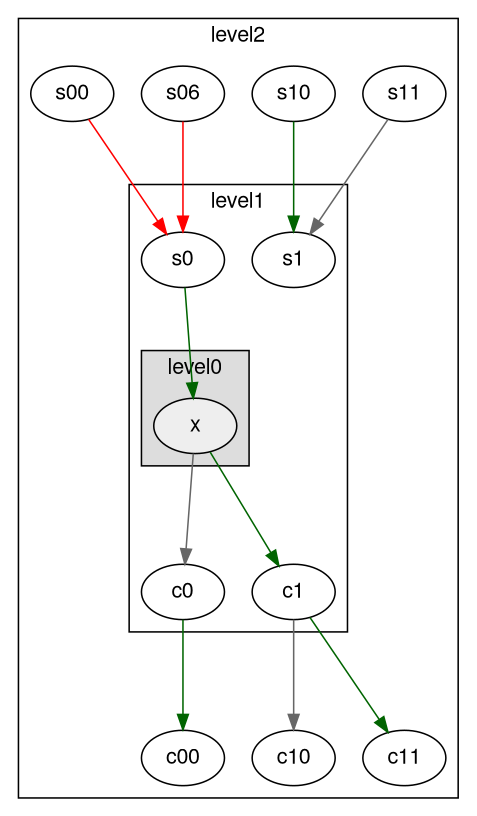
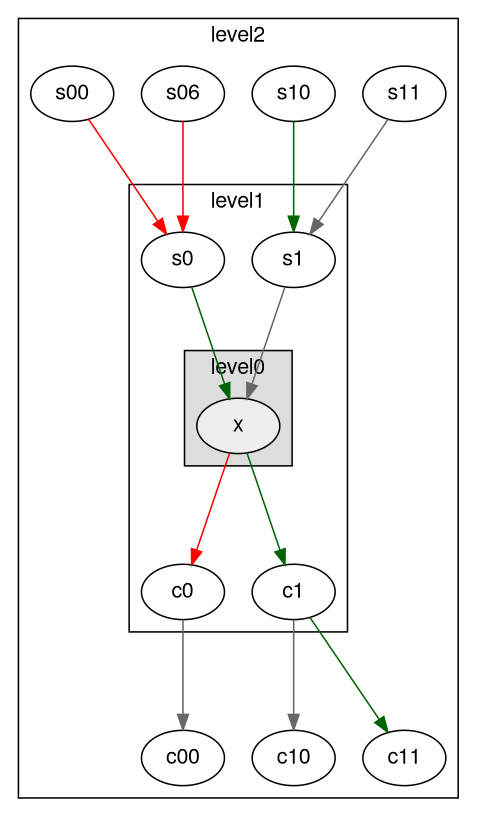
edge "s1" -> "x": added
edge "x" -> "c0": color gray40 -> red
edge "c0" -> "c00": color darkgreen -> gray40
